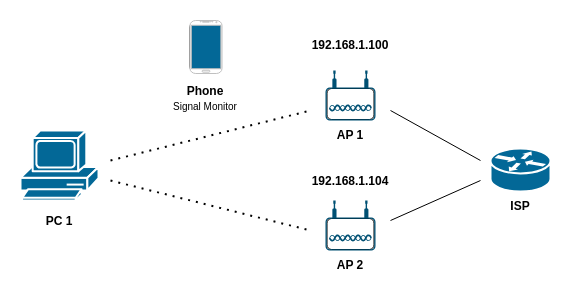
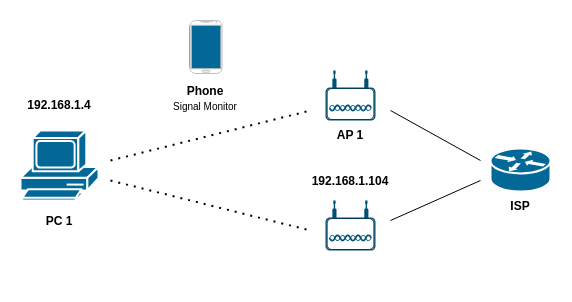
node "192.168.1.100": removed
node "192.168.1.4": added
node "AP 2": removed
